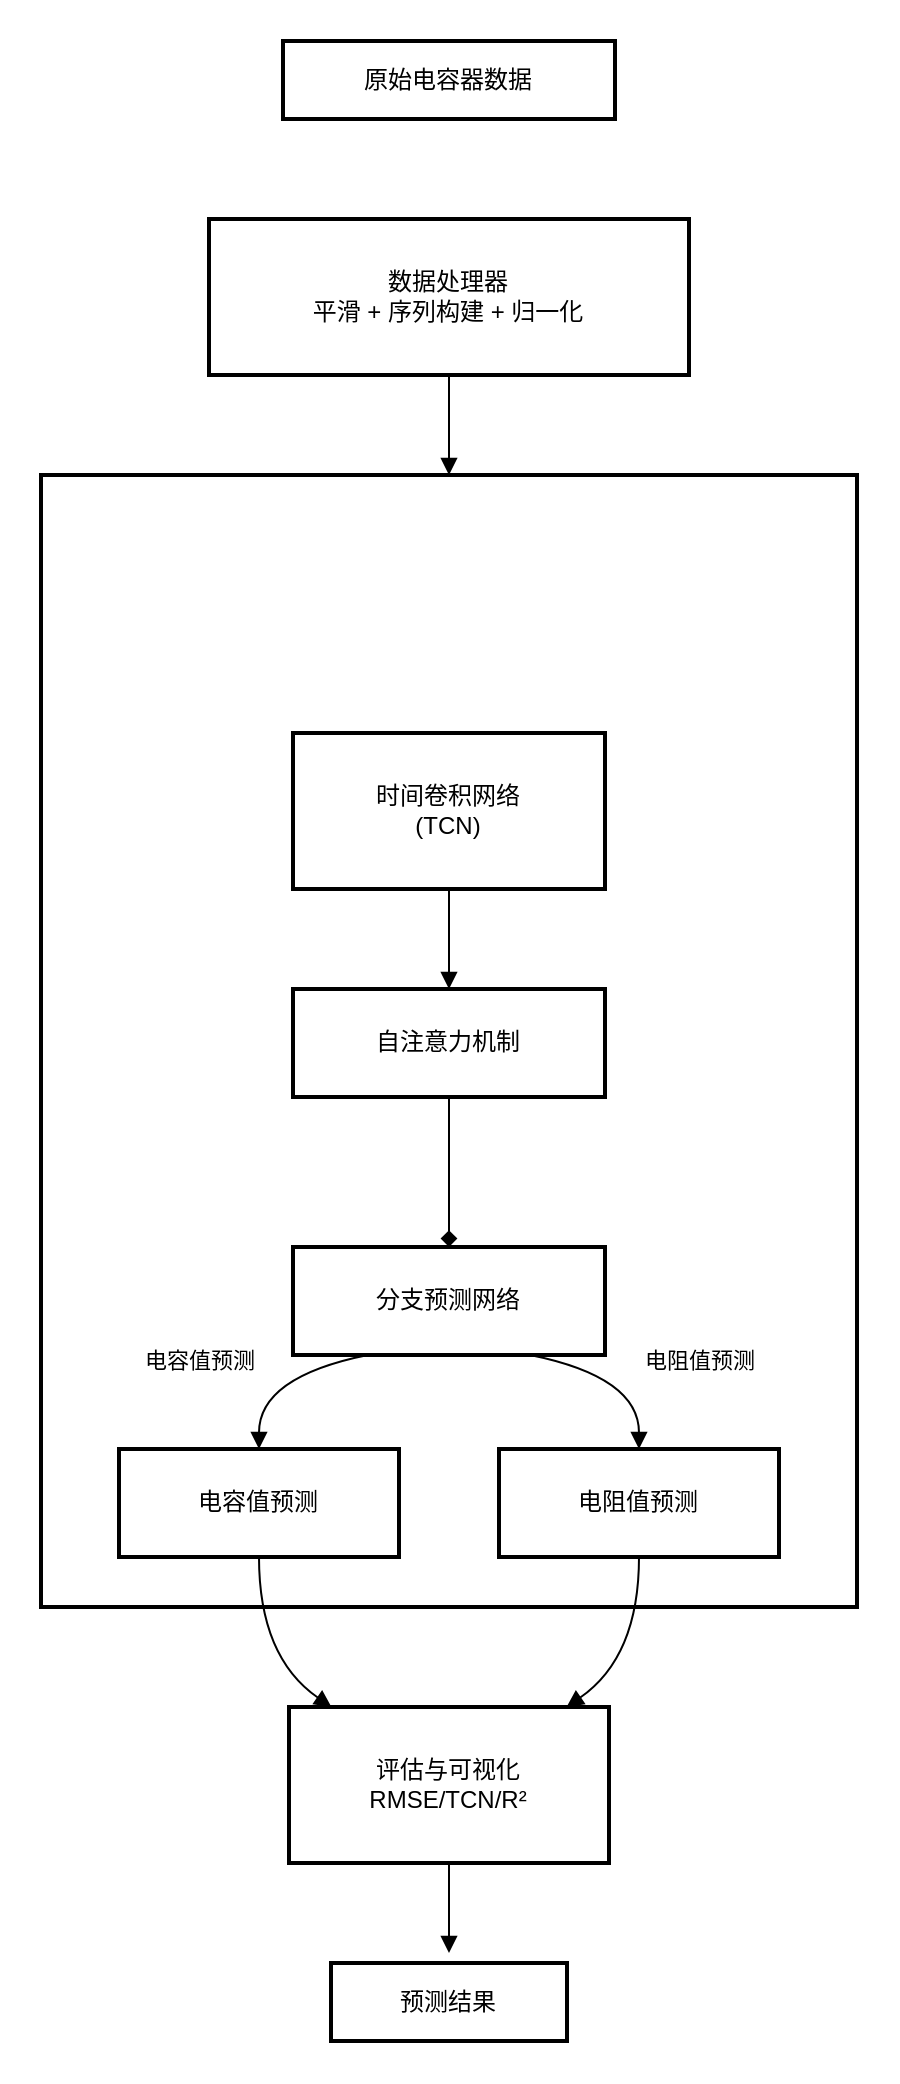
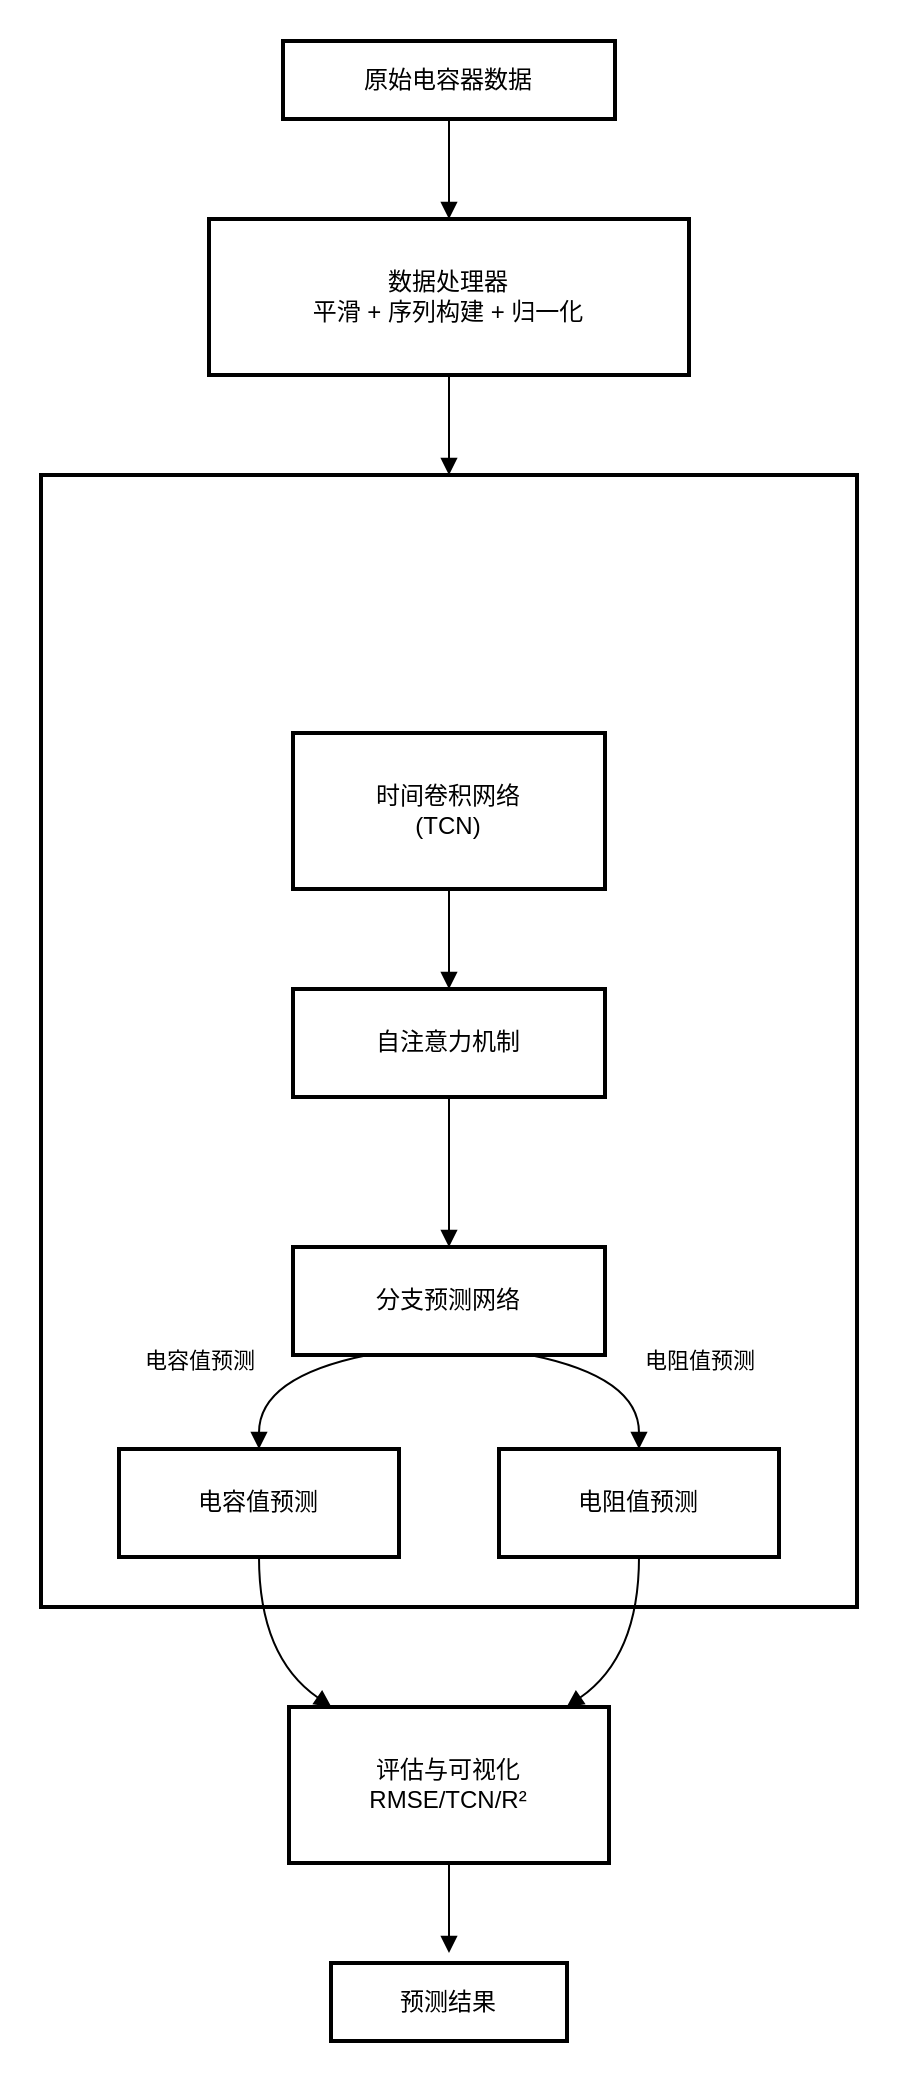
edge "原始电容器数据" -> "数据处理器 平滑 + 序列构建 + 归一化": added
edge "自注意力机制" -> "分支预测网络": arrowhead diamond -> block
